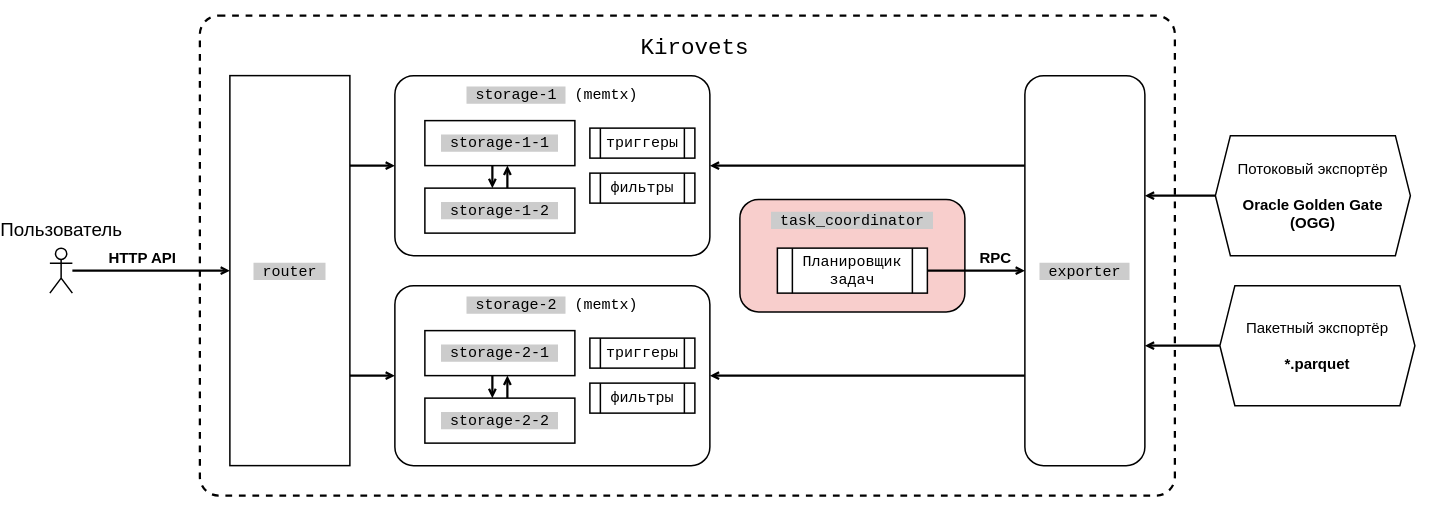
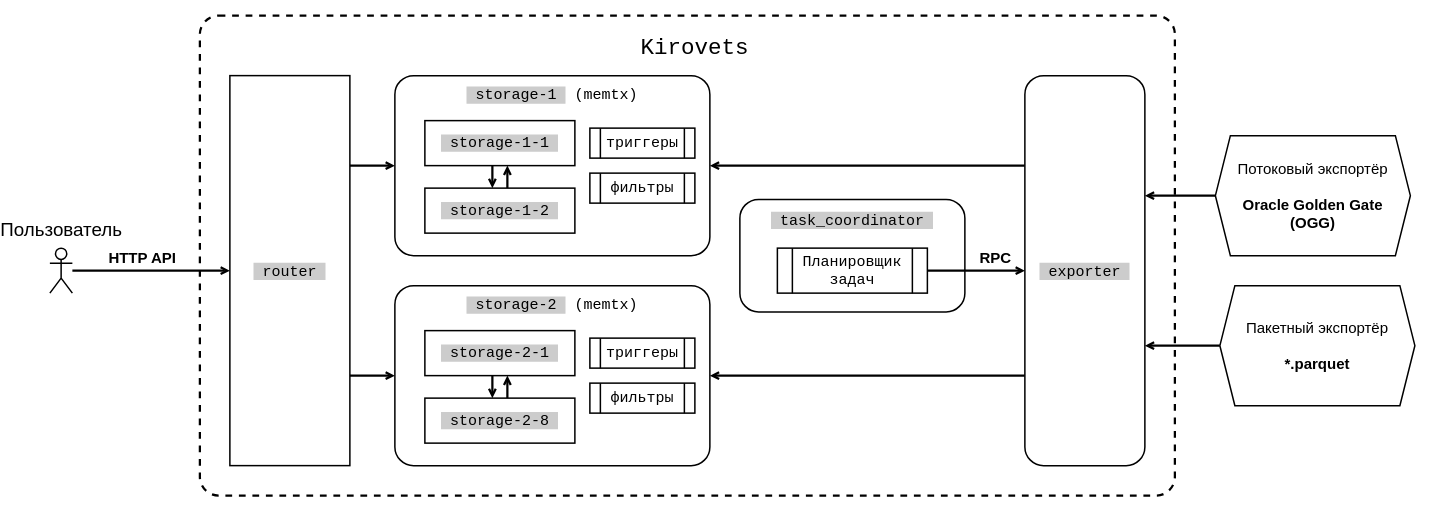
node "task_coordinator": fillcolor #f8cecc -> #ffffff
node "storage-2-2": label "storage-2-2" -> "storage-2-8"
